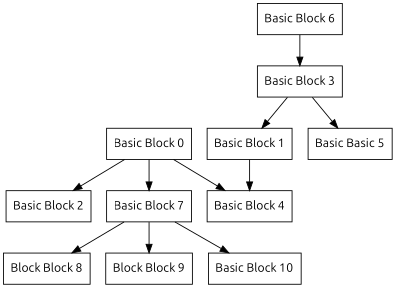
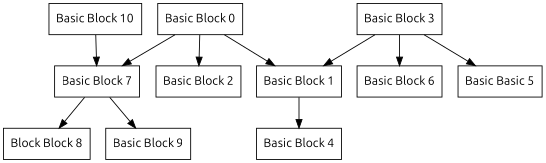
edge "Basic Block 6" -> "Basic Block 3": reversed
edge "Basic Block 0" -> "Basic Block 4": now "Basic Block 0" -> "Basic Block 1"
edge "Basic Block 7" -> "Basic Block 10": reversed
node "Block Block 9": label "Block Block 9" -> "Basic Block 9"
